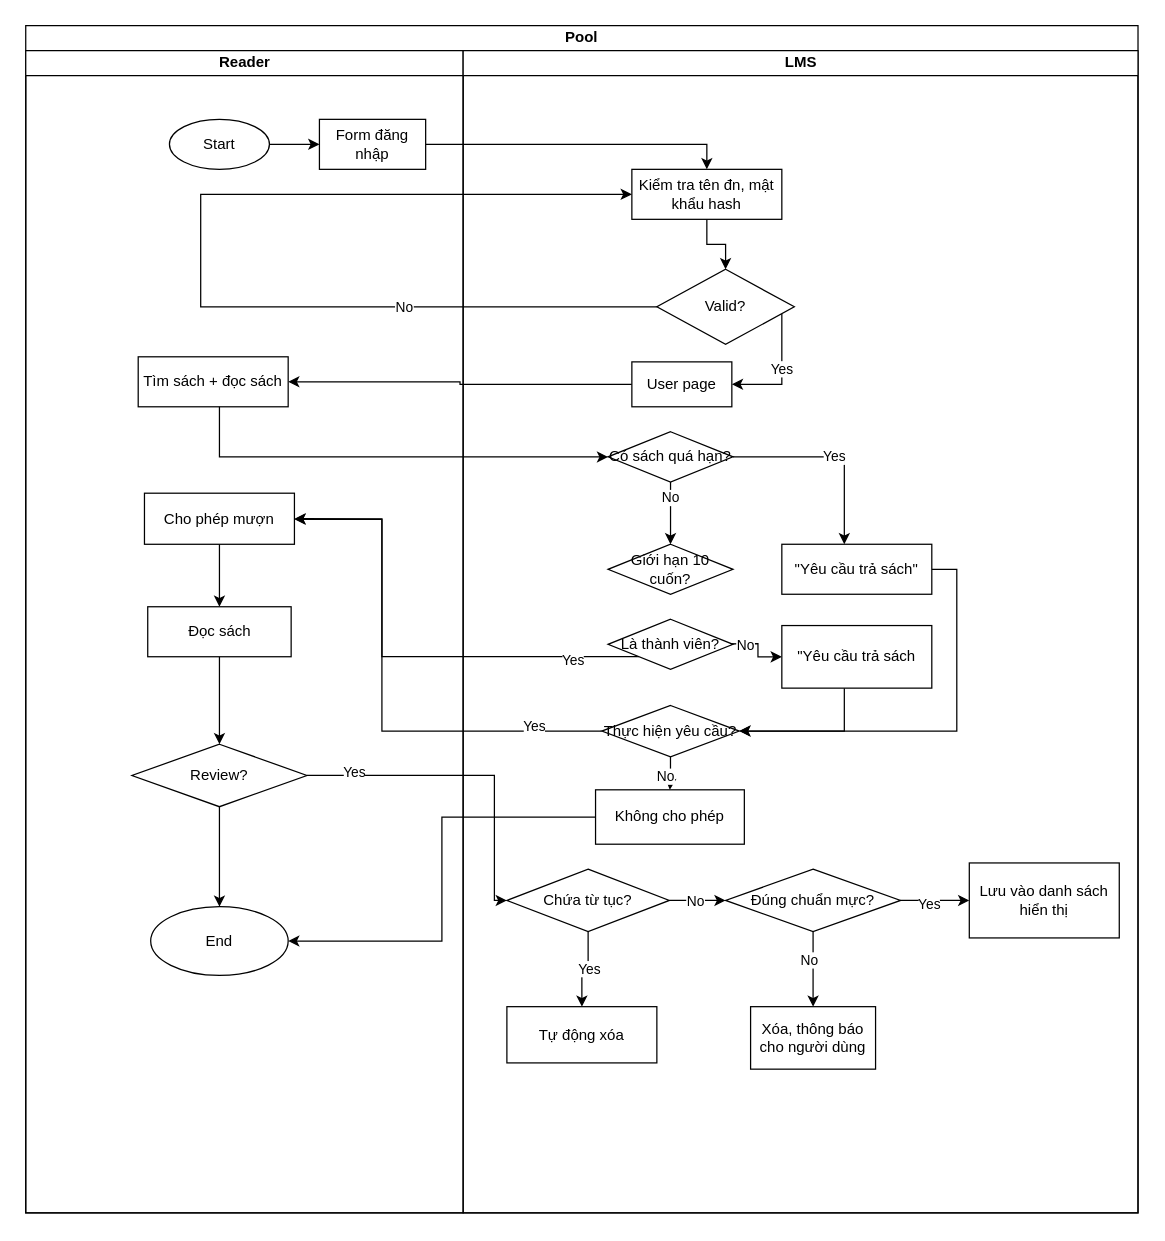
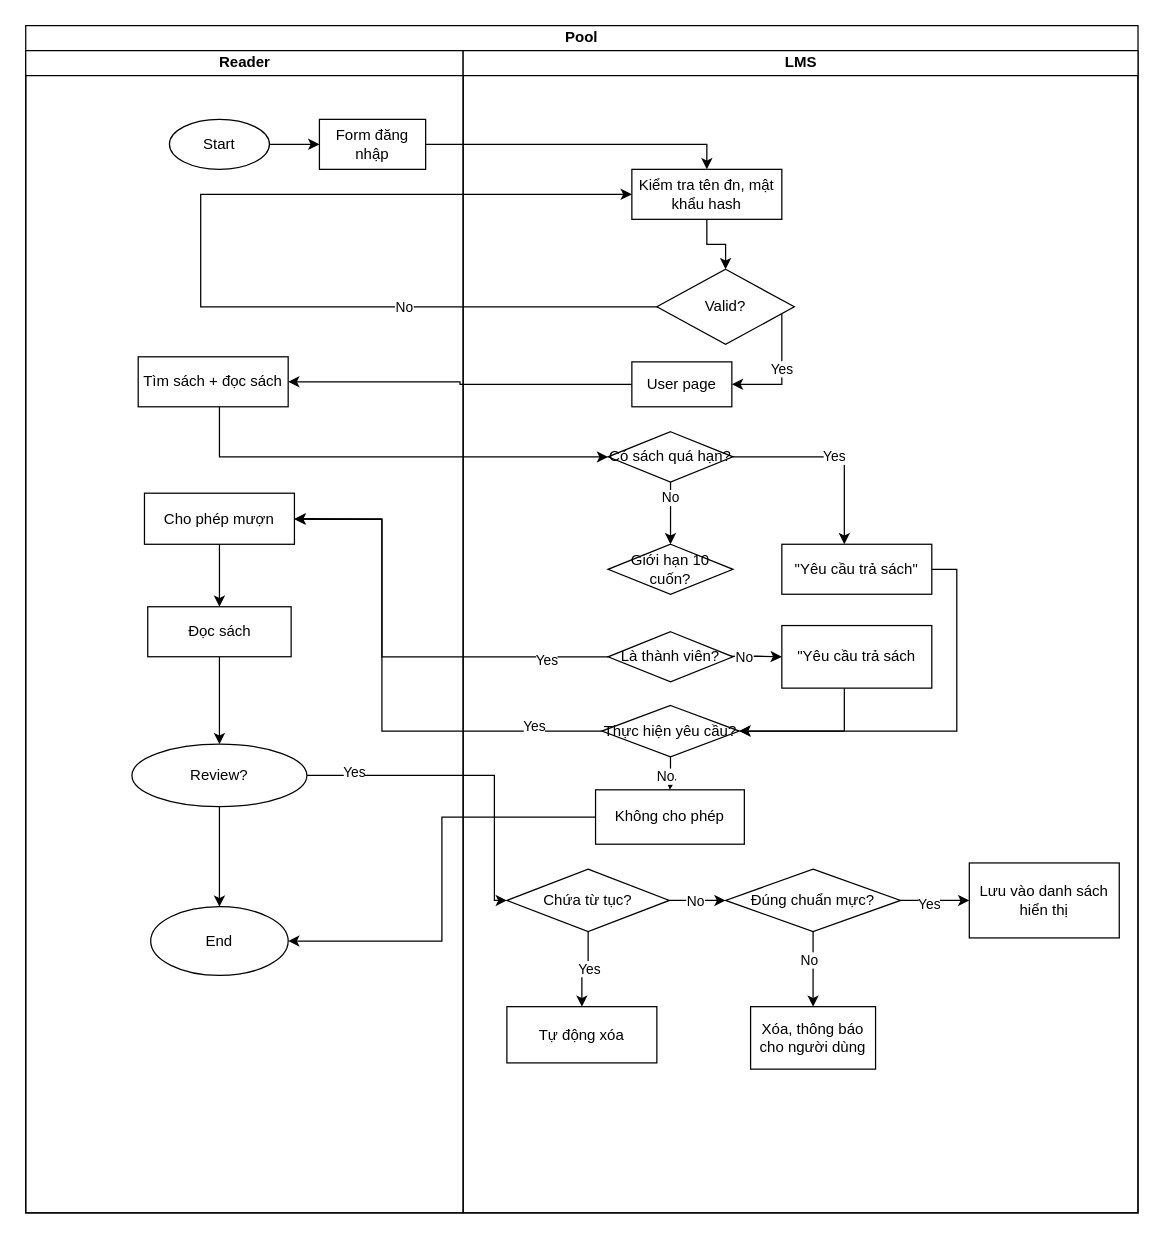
node "Là thành viên?": moved (671, 644) -> (671, 657)
node "Review?": shape diamond -> ellipse
